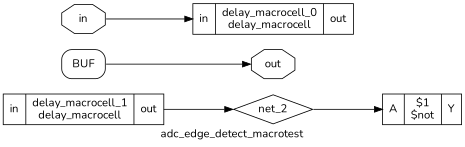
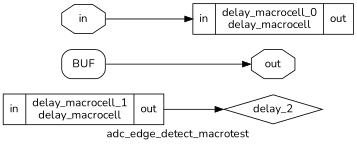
node "net_2": label "net_2" -> "delay_2"
node "A": removed
